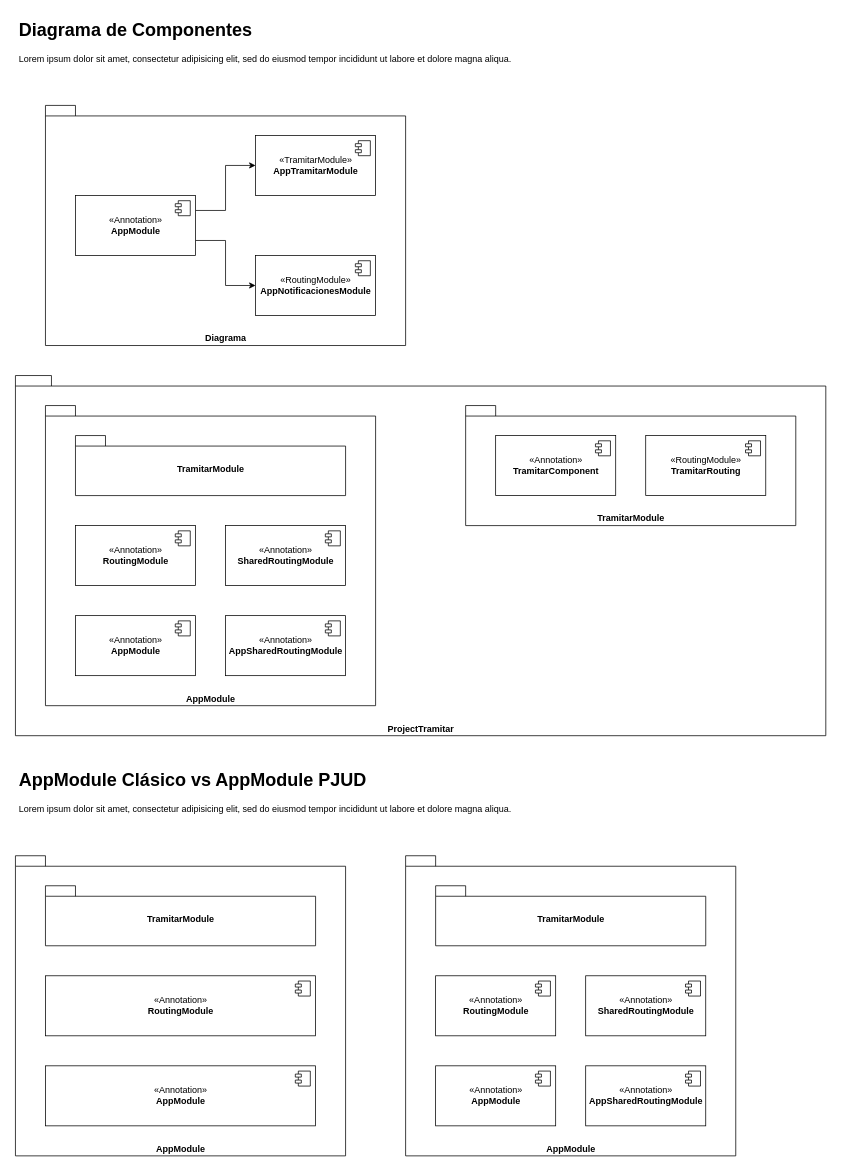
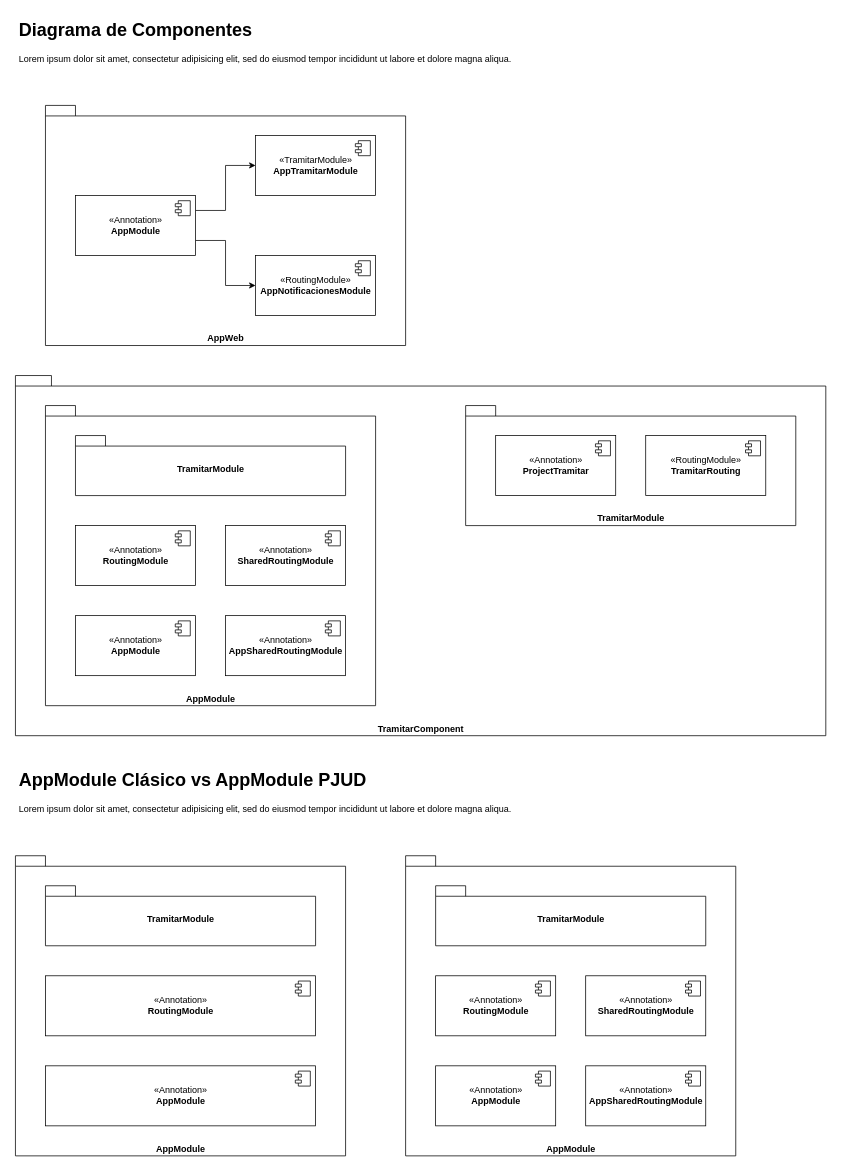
node "Diagrama": label "Diagrama" -> "AppWeb"
node "«Annotation» TramitarComponent": label "«Annotation» TramitarComponent" -> "«Annotation» ProjectTramitar"
node "ProjectTramitar": label "ProjectTramitar" -> "TramitarComponent"
